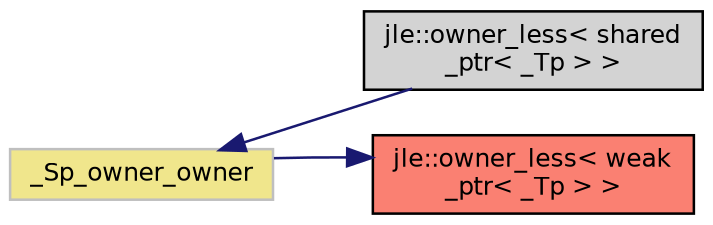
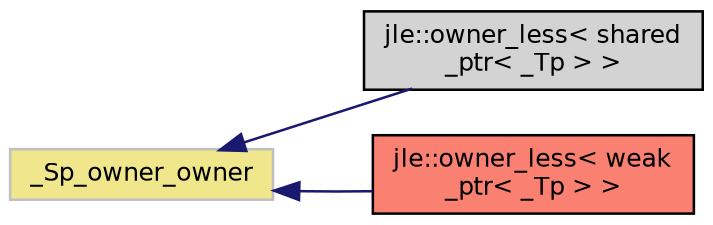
edge "_Sp_owner_owner" -> "jle::owner_less< weak _ptr< _Tp > >": reversed
